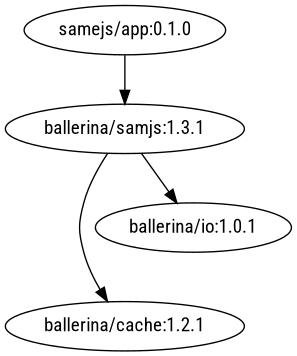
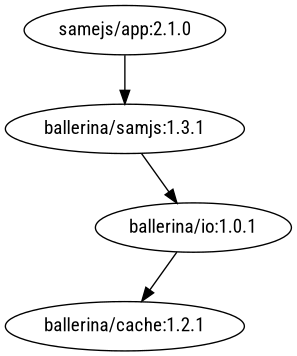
node "samejs/app:0.1.0": label "samejs/app:0.1.0" -> "samejs/app:2.1.0"
edge "ballerina/samjs:1.3.1" -> "ballerina/cache:1.2.1": now "ballerina/io:1.0.1" -> "ballerina/cache:1.2.1"
